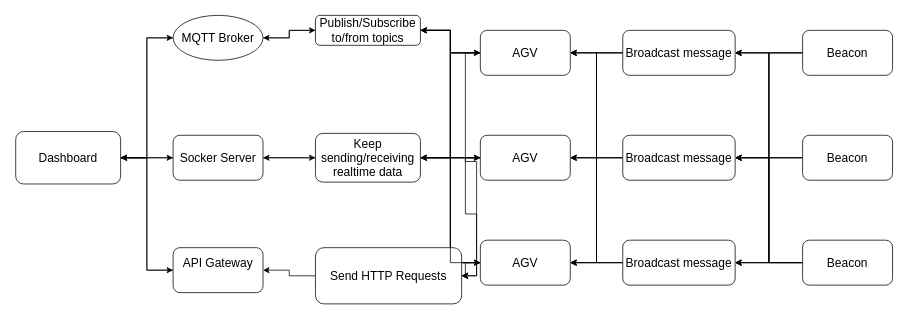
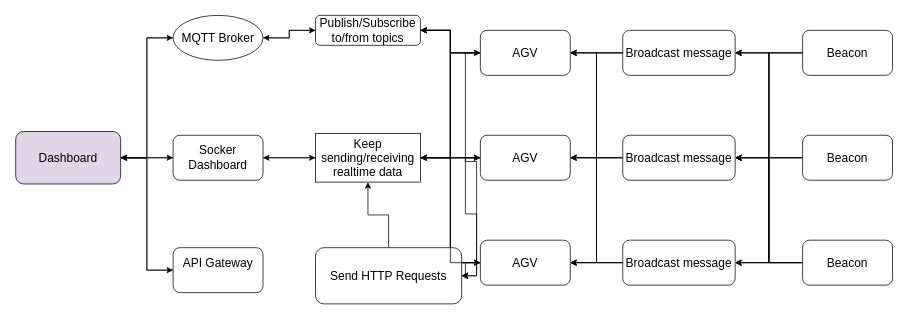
node "Dashboard": fillcolor #ffffff -> #e1d5e7
node "Socker Server": label "Socker Server" -> "Socker Dashboard"
node "Keep sending/receiving realtime data": shape rounded rectangle -> rectangle
edge "Send HTTP Requests" -> "API Gateway": now "Send HTTP Requests" -> "Keep sending/receiving realtime data"
